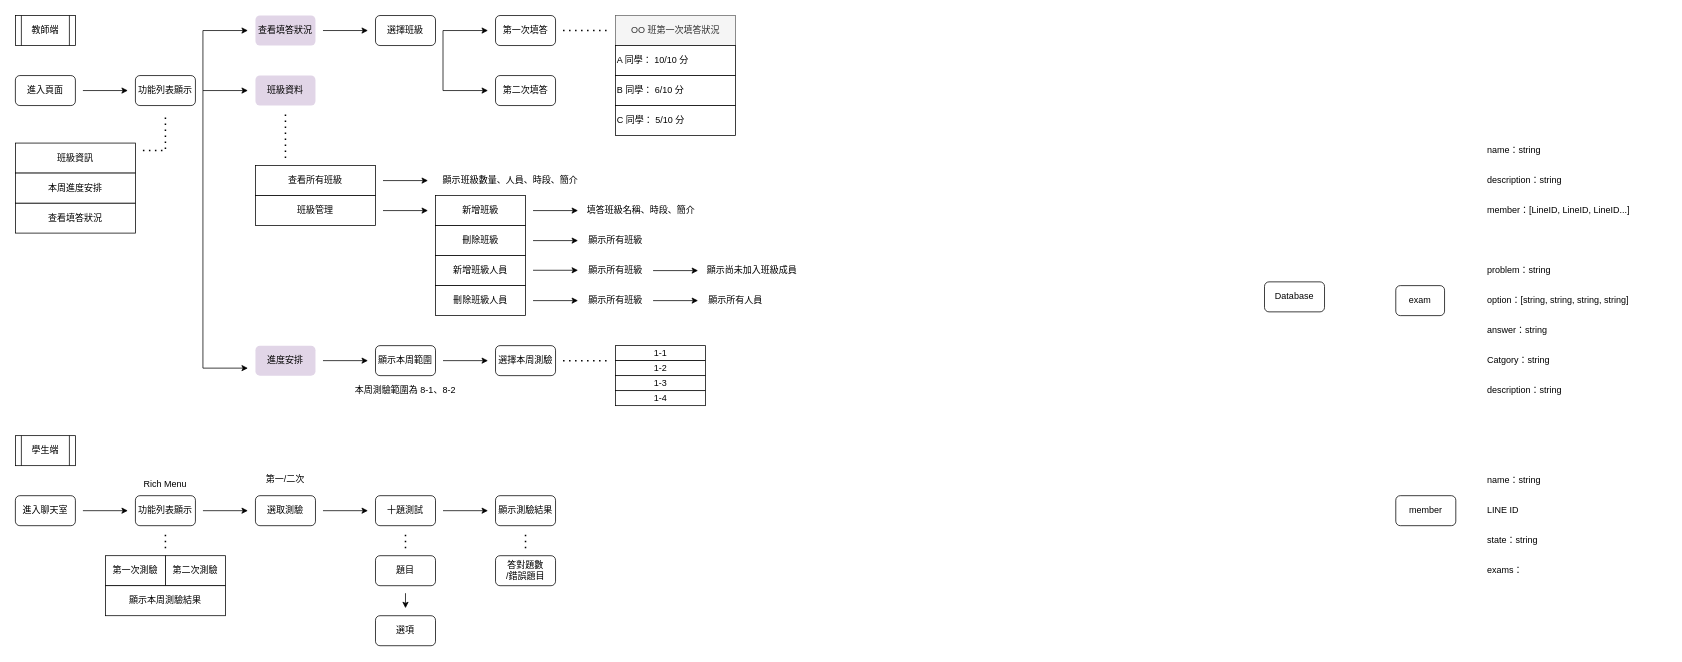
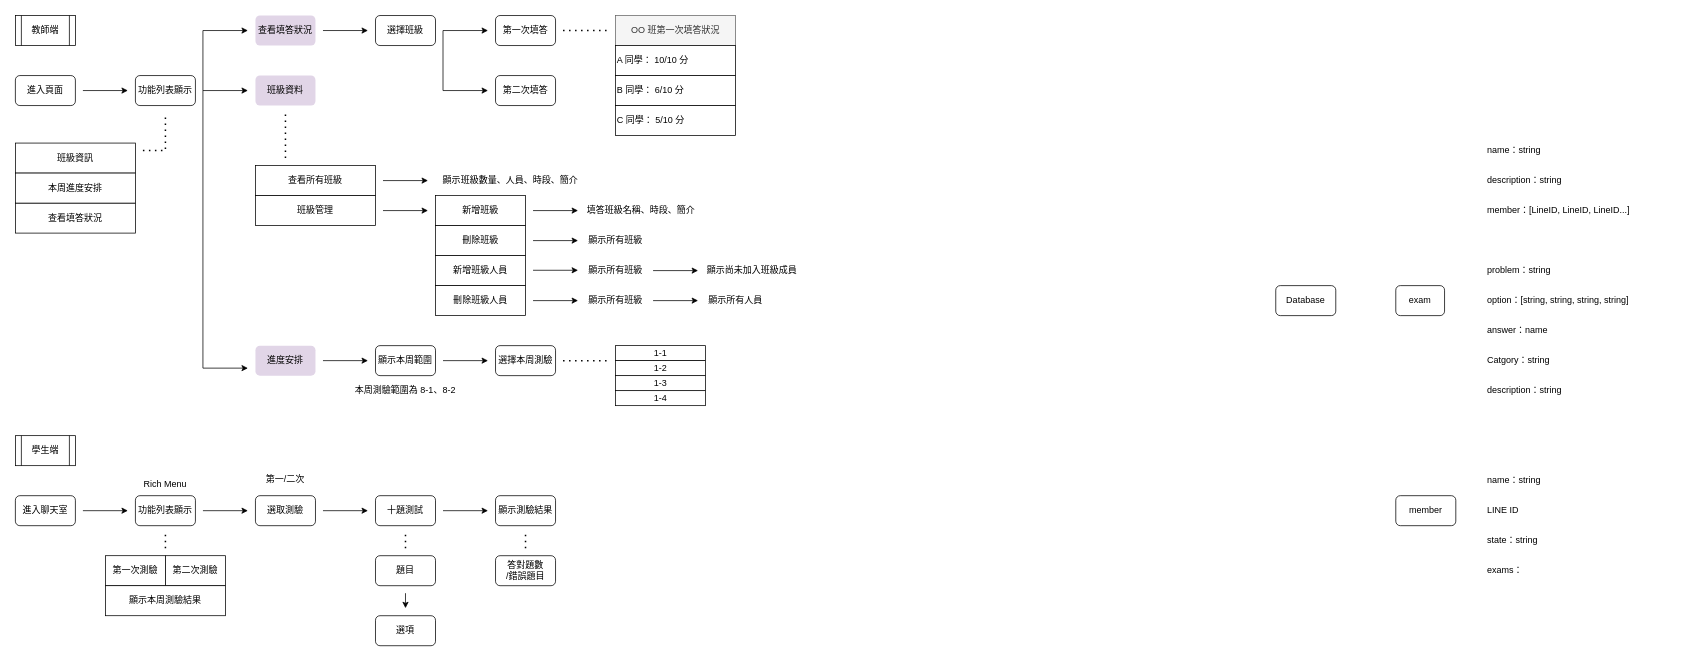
node "Database": moved (1294, 297) -> (1305, 300)
node "answer：string": label "answer：string" -> "answer：name"
